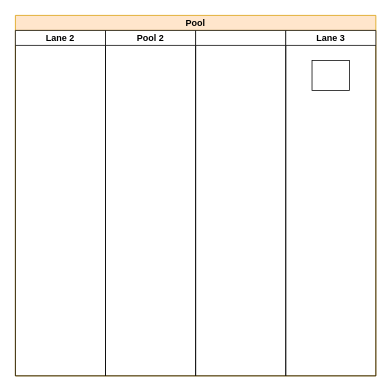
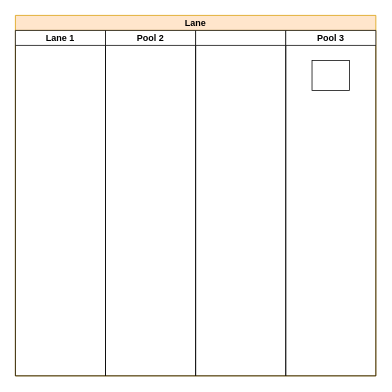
node "Pool": label "Pool" -> "Lane"
node "Lane 2": label "Lane 2" -> "Lane 1"
node "Lane 3": label "Lane 3" -> "Pool 3"
